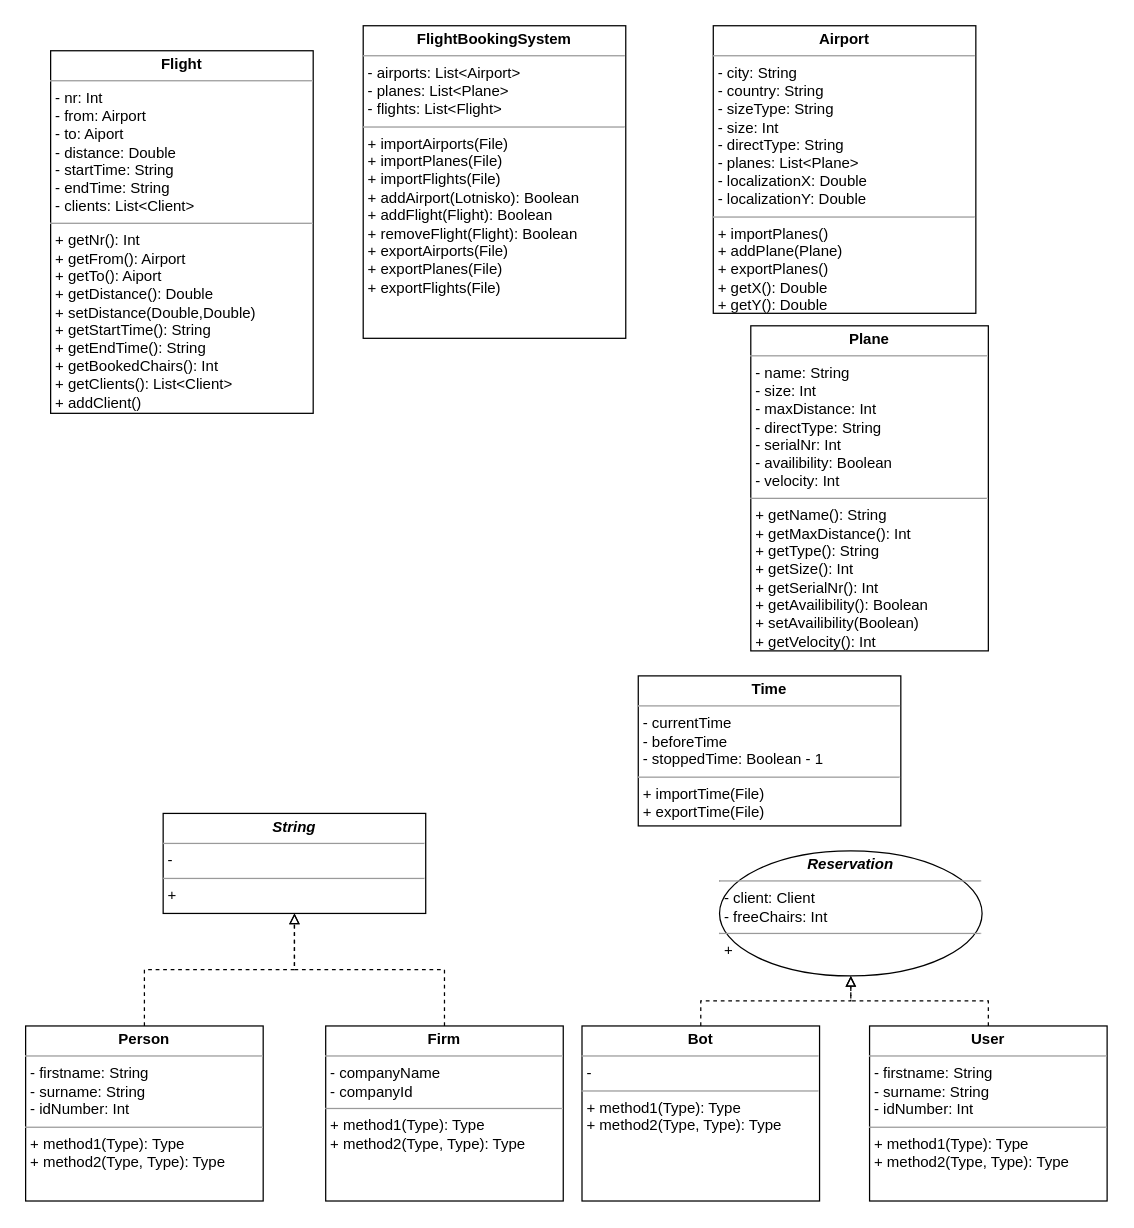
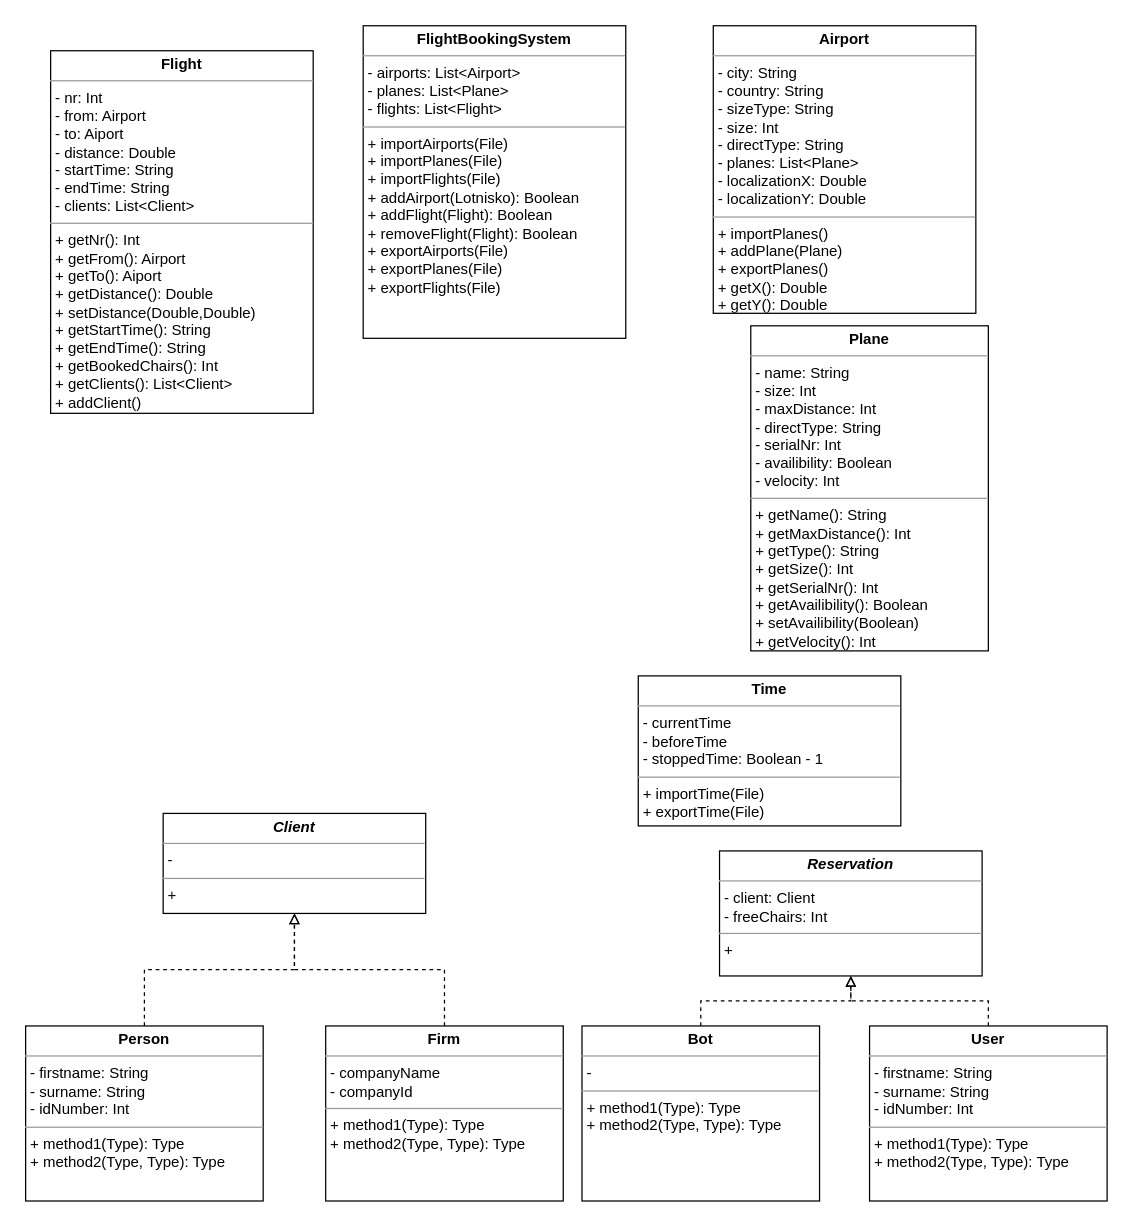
node "String - +": label "String - +" -> "Client - +"
node "Reservation - client: Client - freeChairs: Int +": shape ellipse -> rectangle
